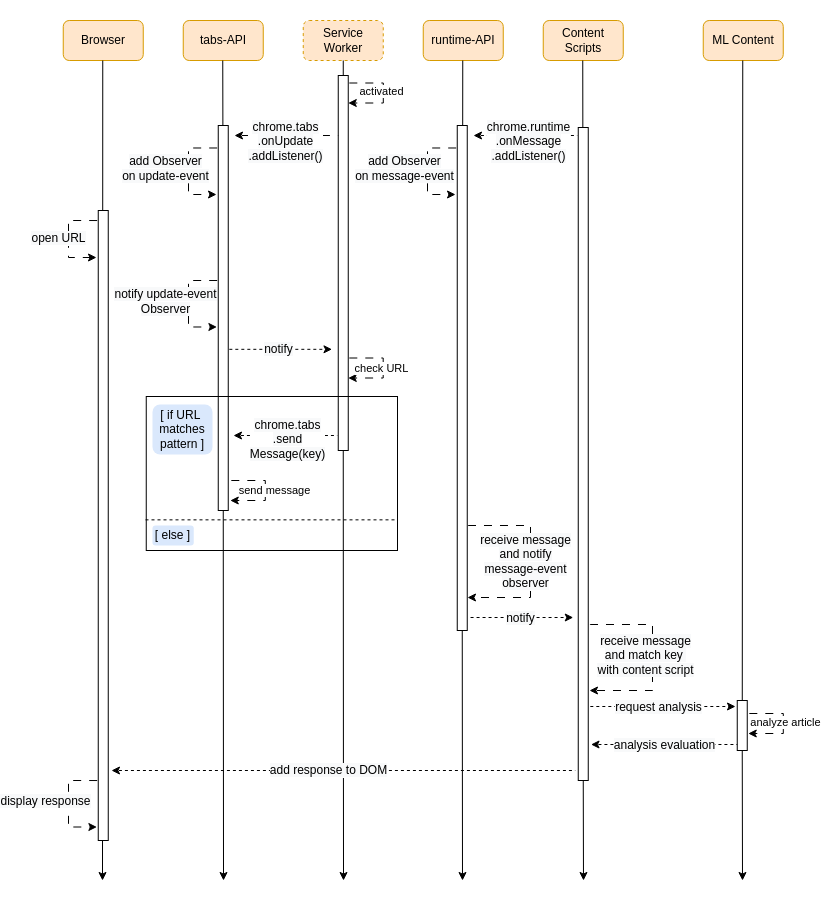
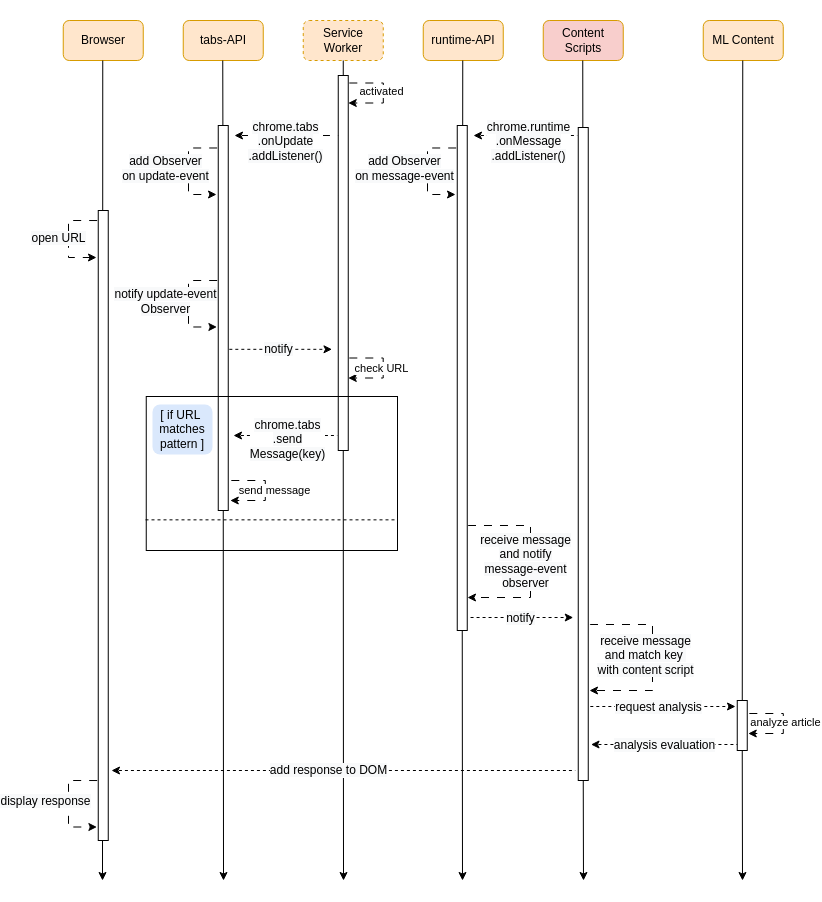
node "Content Scripts": fillcolor #ffe6cc -> #f8cecc
node "[ else ]": removed
